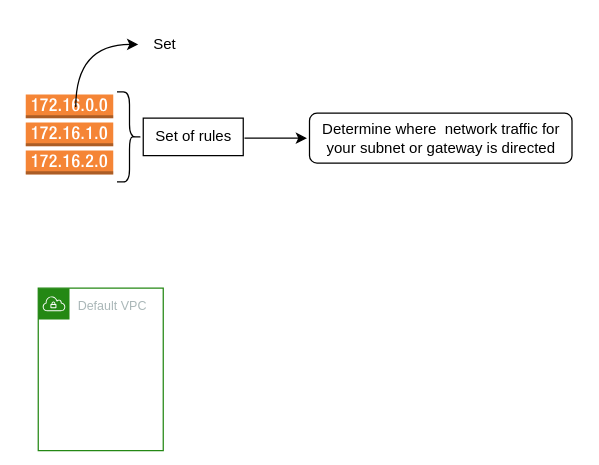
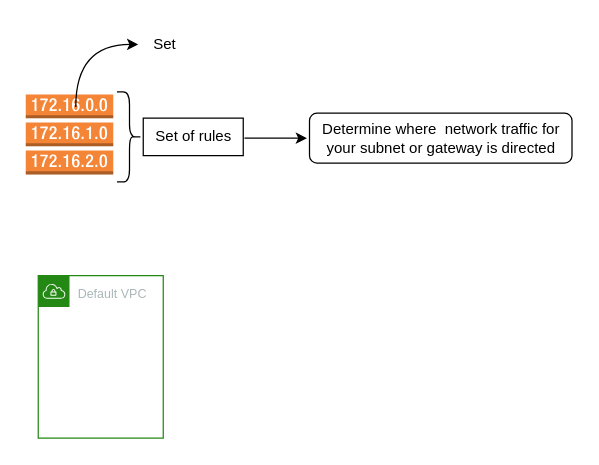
node "Default VPC": moved (101, 369) -> (101, 357)
